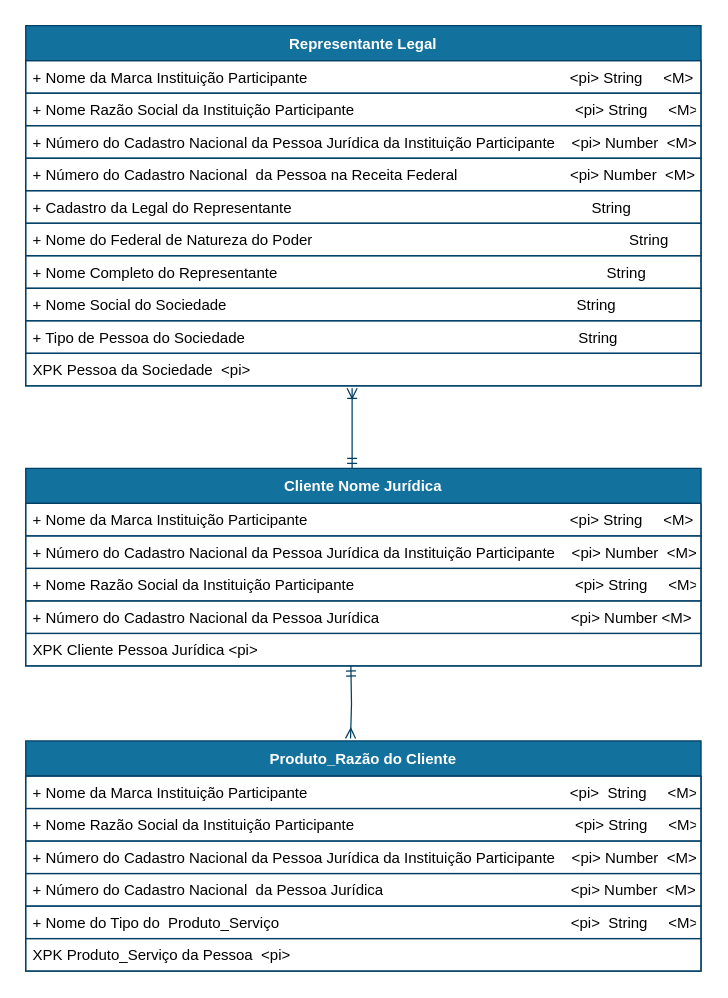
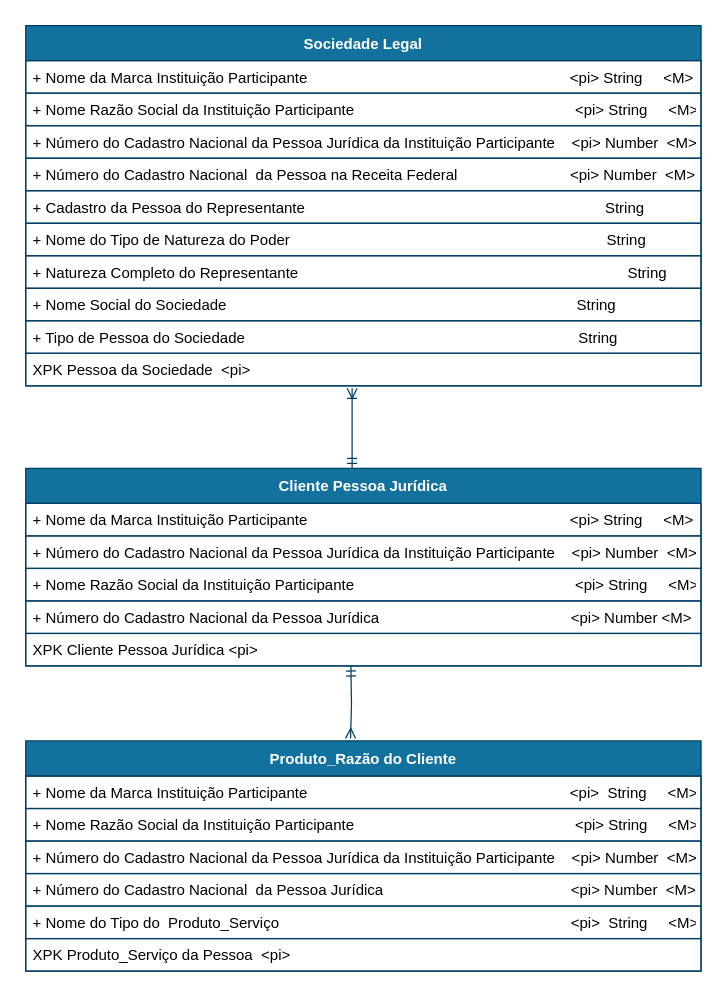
node "Representante Legal": label "Representante Legal" -> "Sociedade Legal"
node "+ Cadastro da Legal do Representante String": label "+ Cadastro da Legal do Representante String" -> "+ Cadastro da Pessoa do Representante String"
node "+ Nome do Federal de Natureza do Poder String": label "+ Nome do Federal de Natureza do Poder String" -> "+ Nome do Tipo de Natureza do Poder String"
node "+ Nome Completo do Representante String": label "+ Nome Completo do Representante String" -> "+ Natureza Completo do Representante String"
node "Cliente Nome Jurídica": label "Cliente Nome Jurídica" -> "Cliente Pessoa Jurídica"
